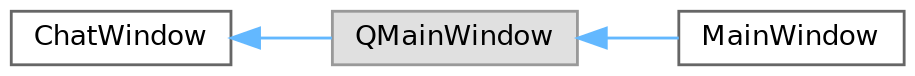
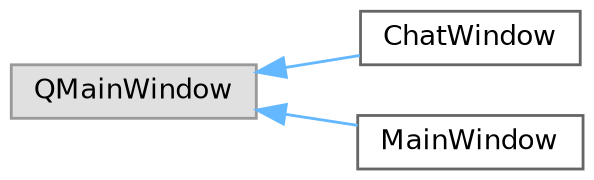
edge "QMainWindow" -> "ChatWindow": reversed
